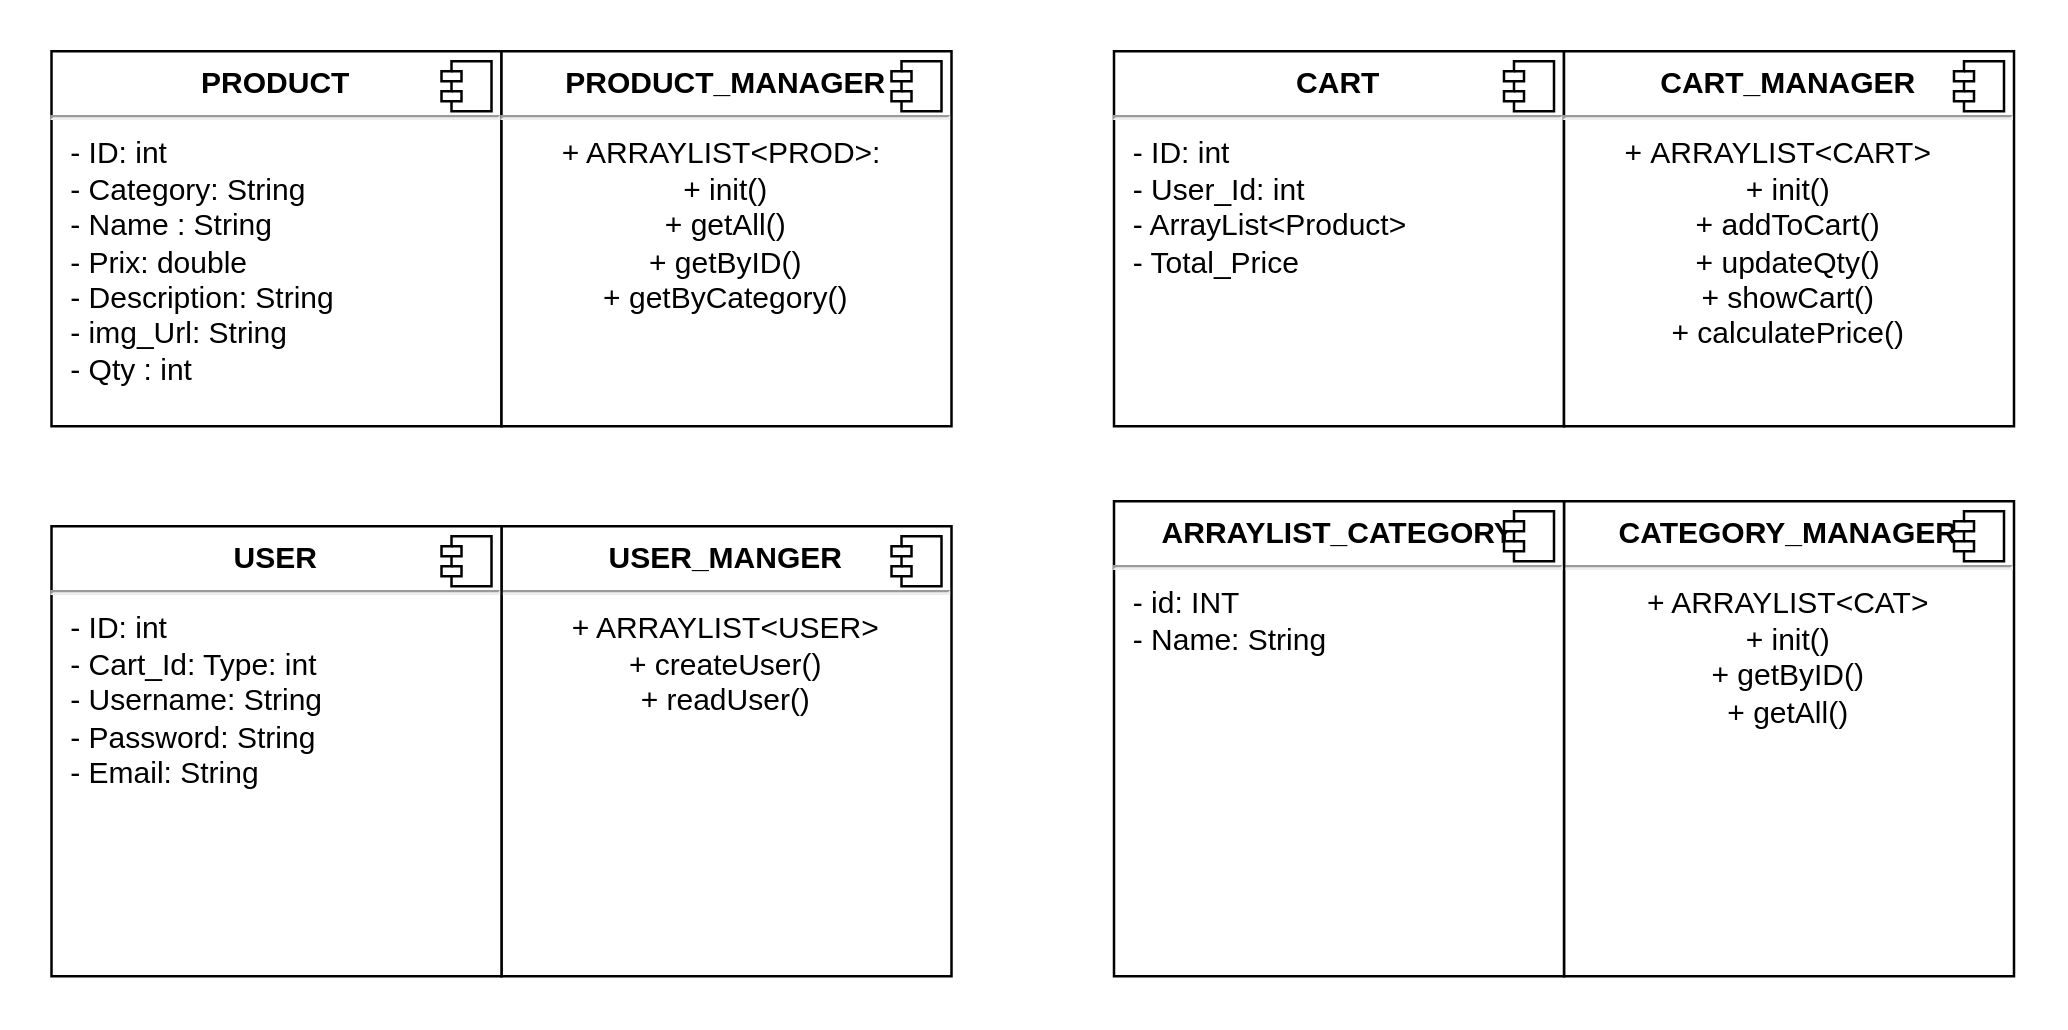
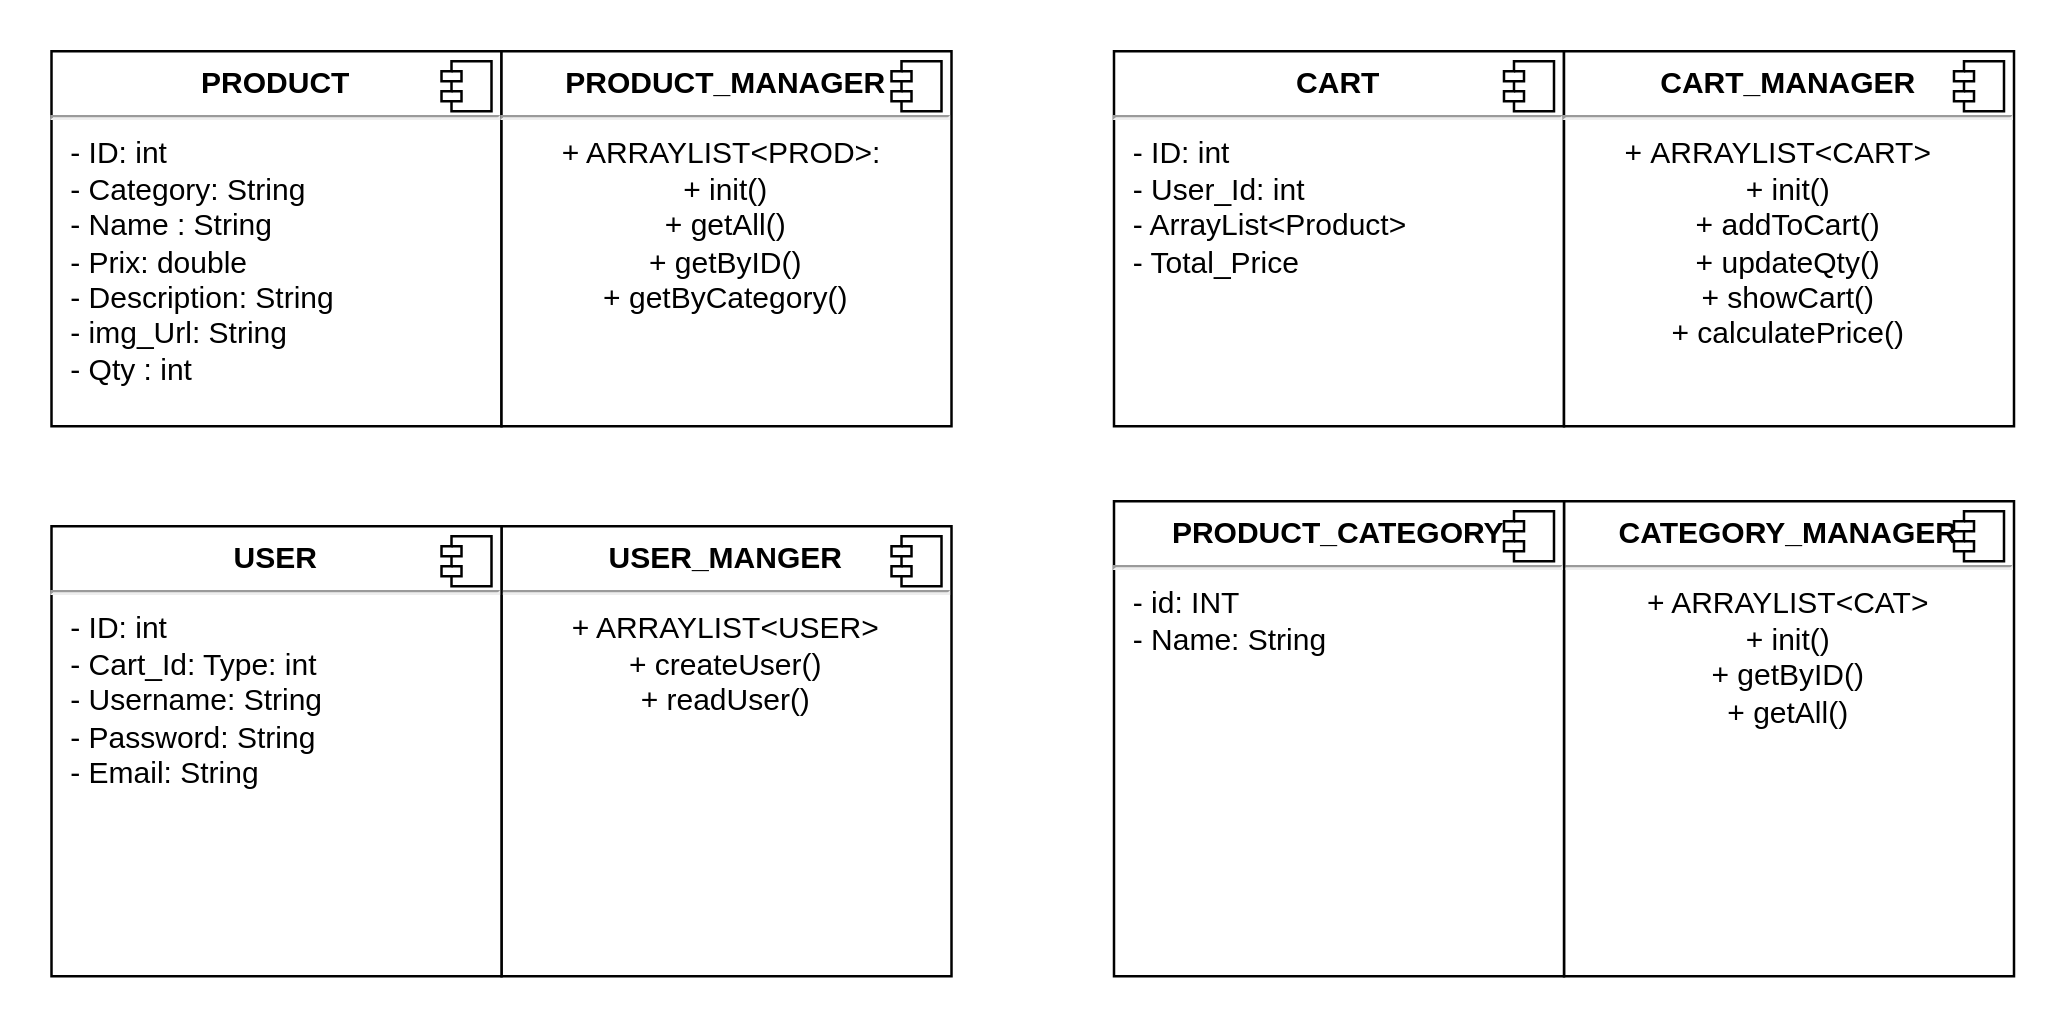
node "ARRAYLIST_CATEGORY - id: INT - Name: String": label "ARRAYLIST_CATEGORY - id: INT - Name: String" -> "PRODUCT_CATEGORY - id: INT - Name: String"
